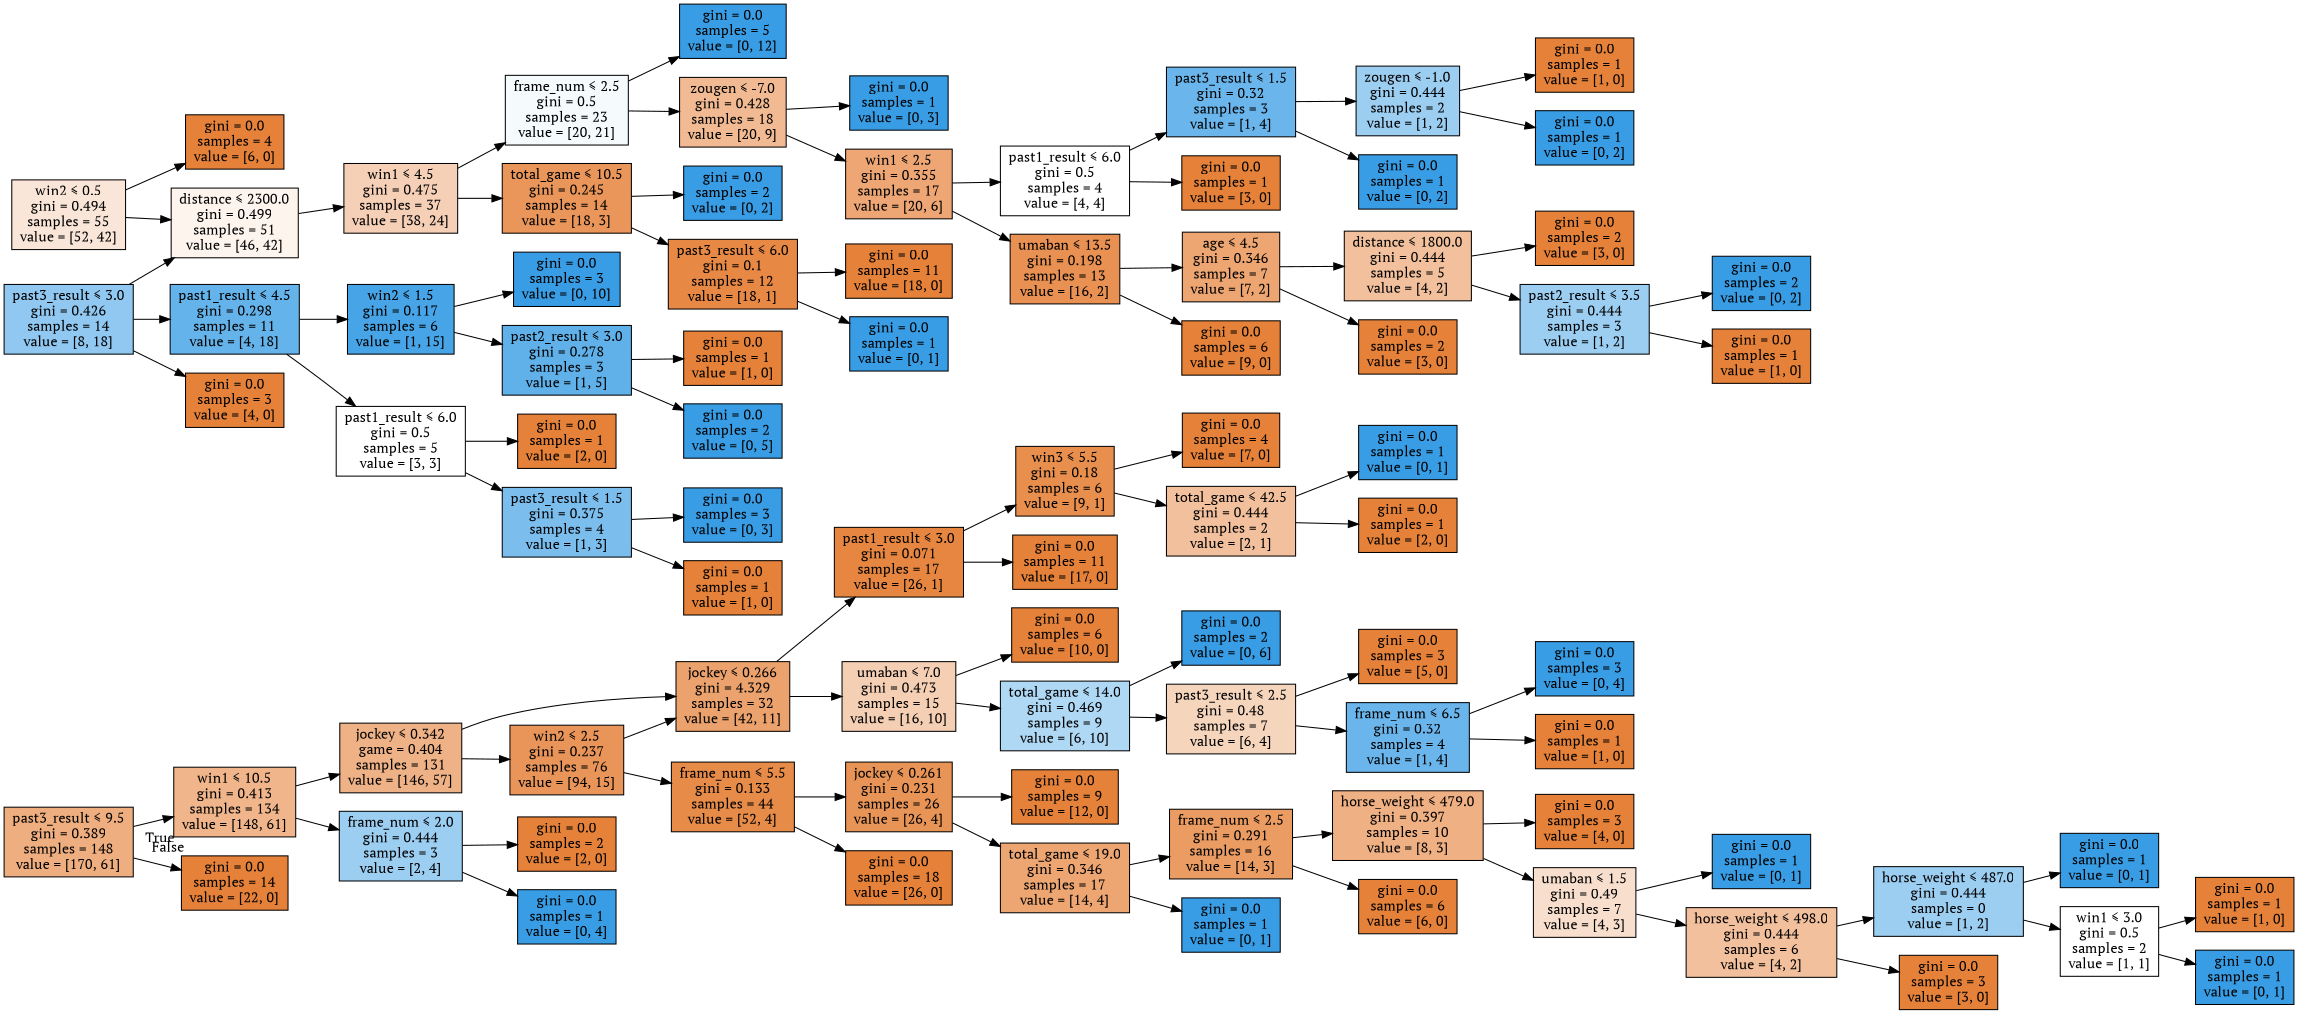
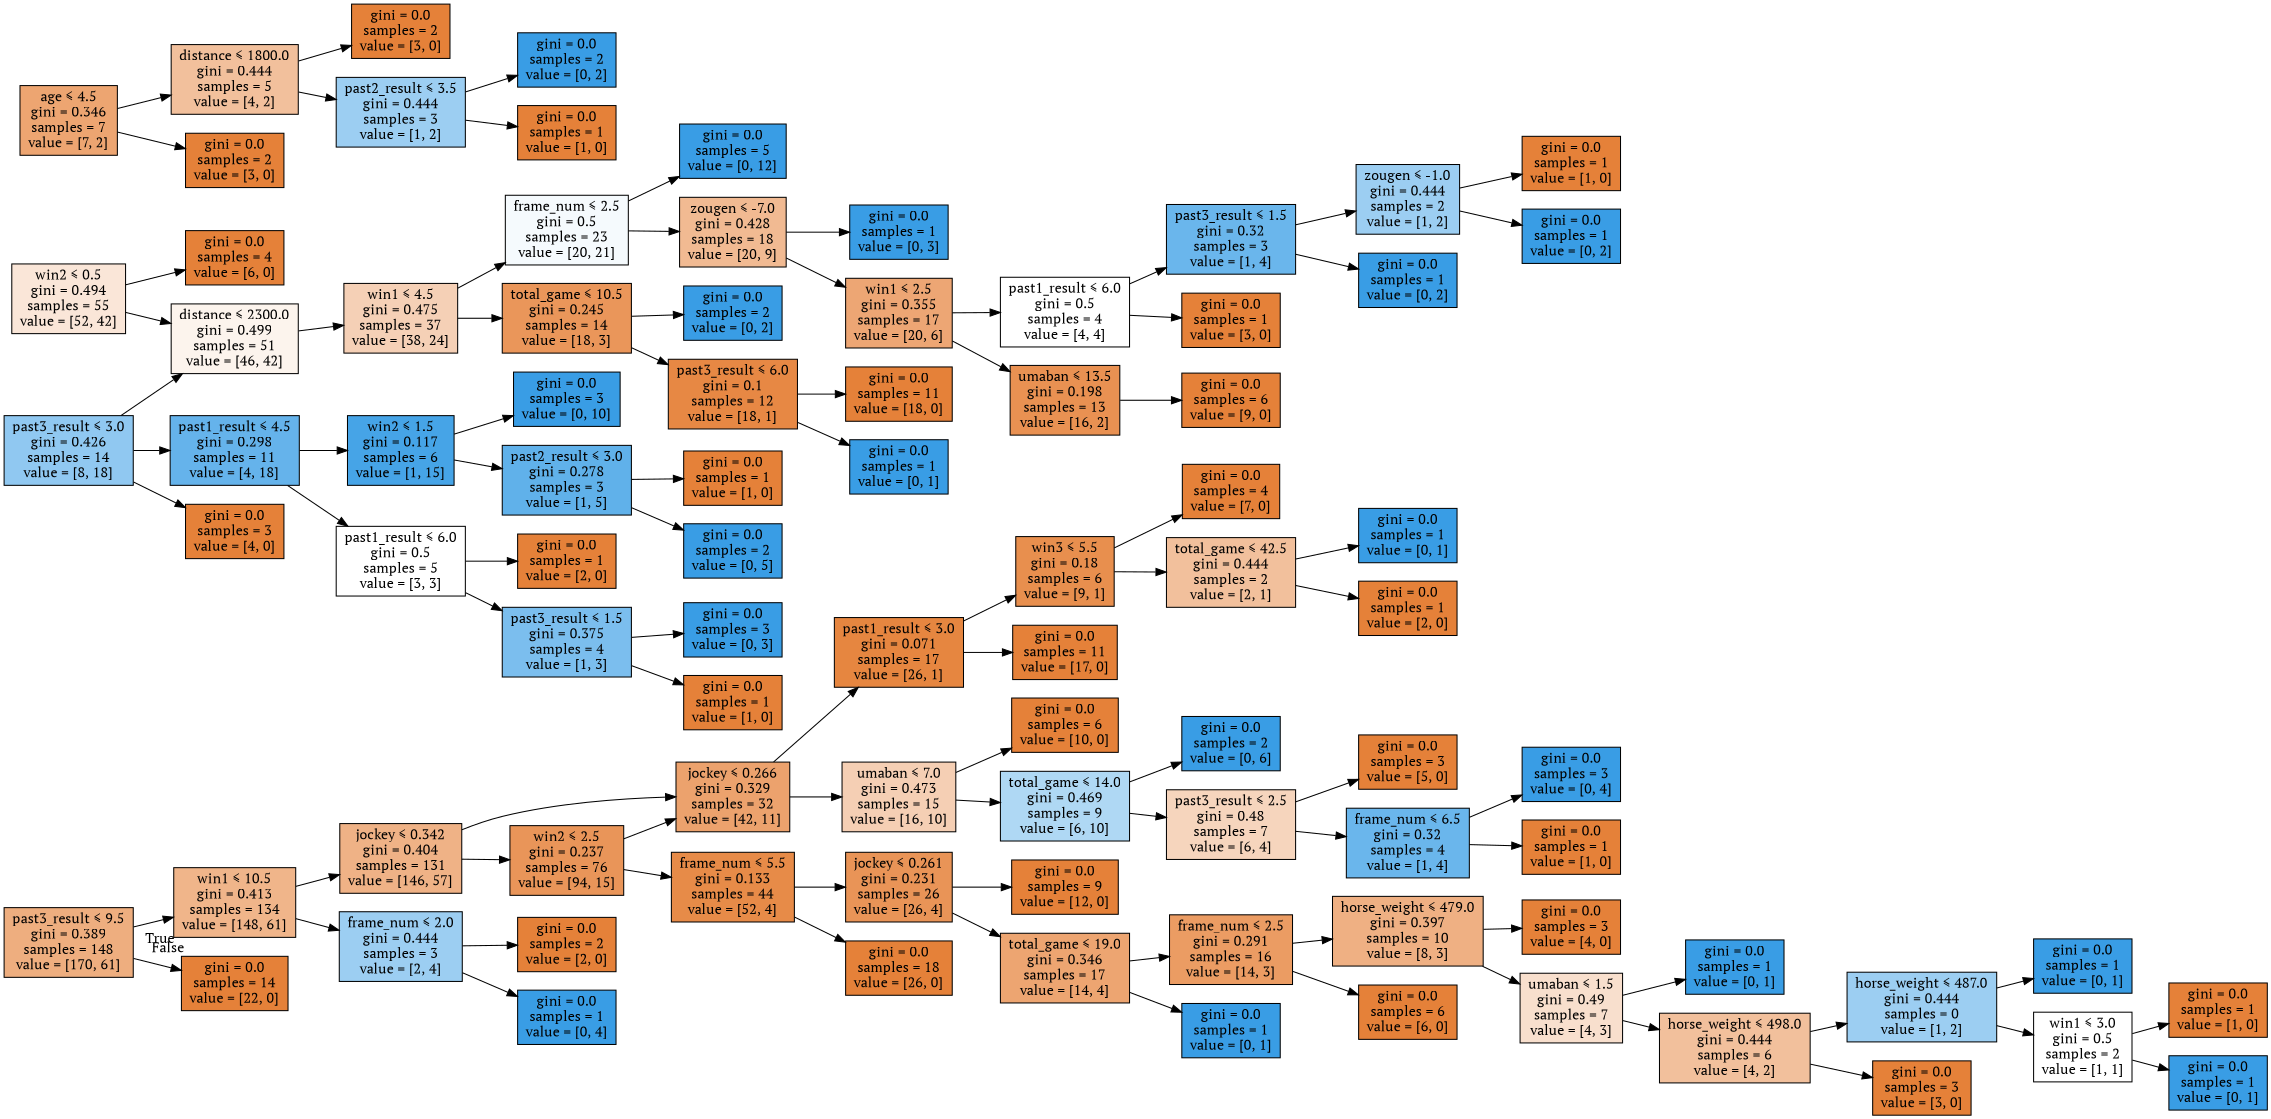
edge "umaban ≤ 13.5" -> "age ≤ 4.5": removed
node "jockey ≤ 0.266": text "gini = 4.329" -> "gini = 0.329"
node "jockey ≤ 0.342": text "game = 0.404" -> "gini = 0.404"
